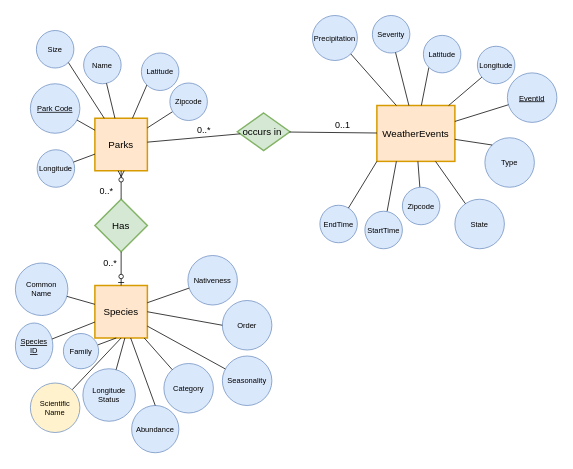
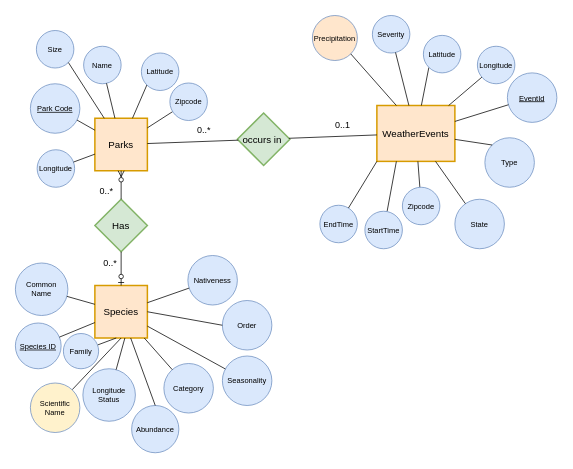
node "Precipitation": fillcolor #dae8fc -> #ffe6cc
node "occurs in": size 53x38 -> 53x53
node "Species ID": size 38x46 -> 46x46
